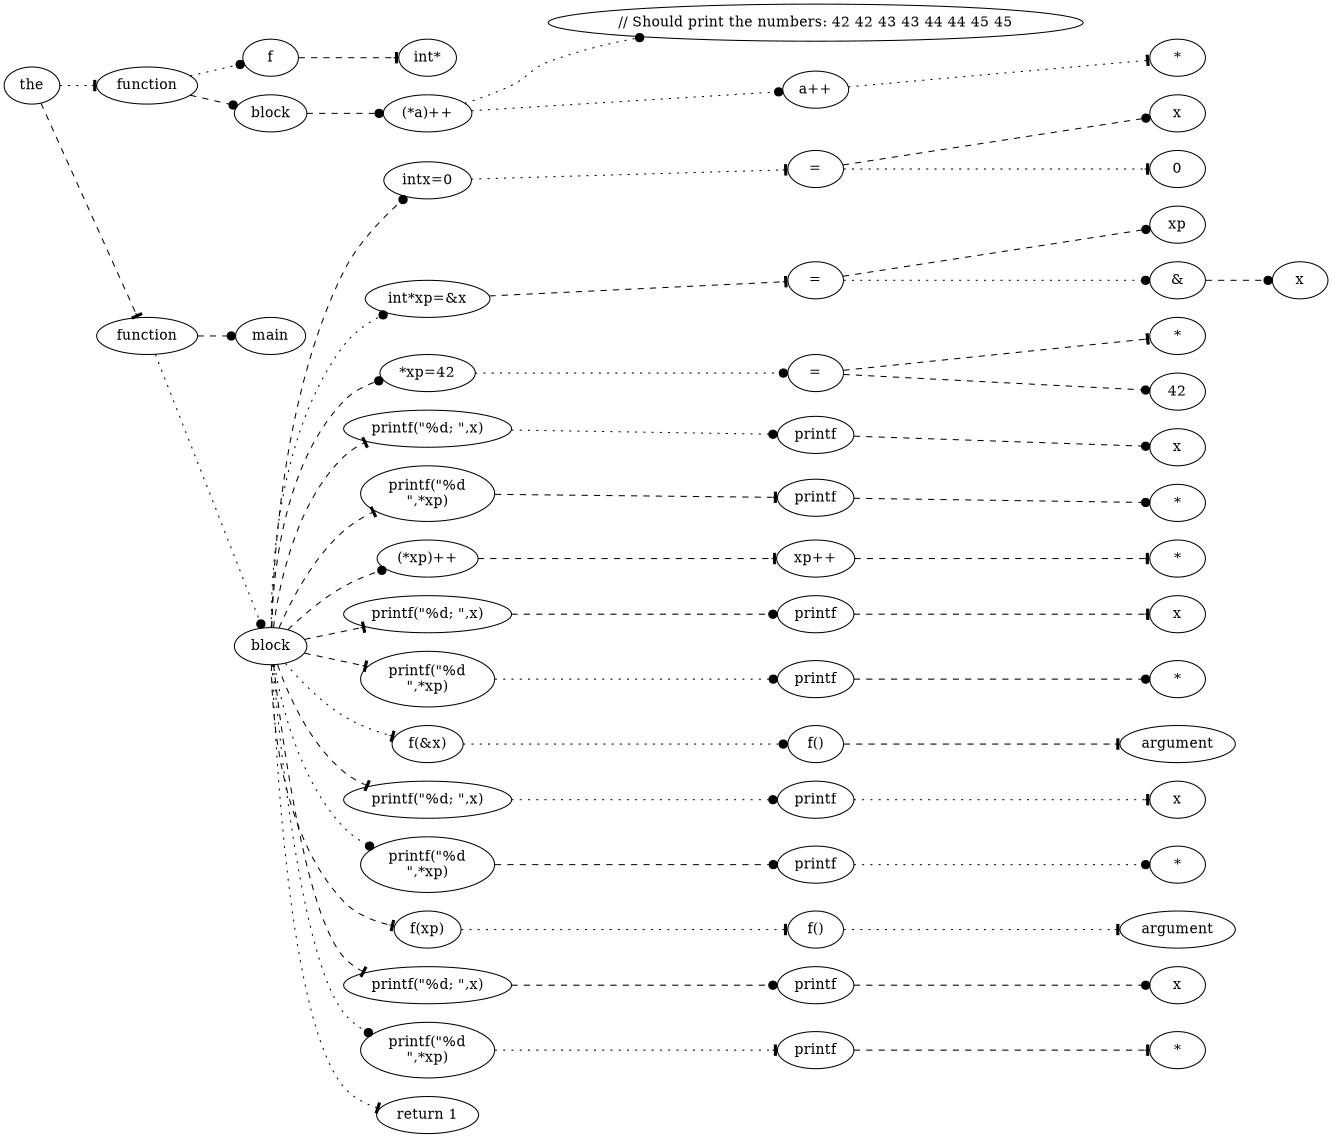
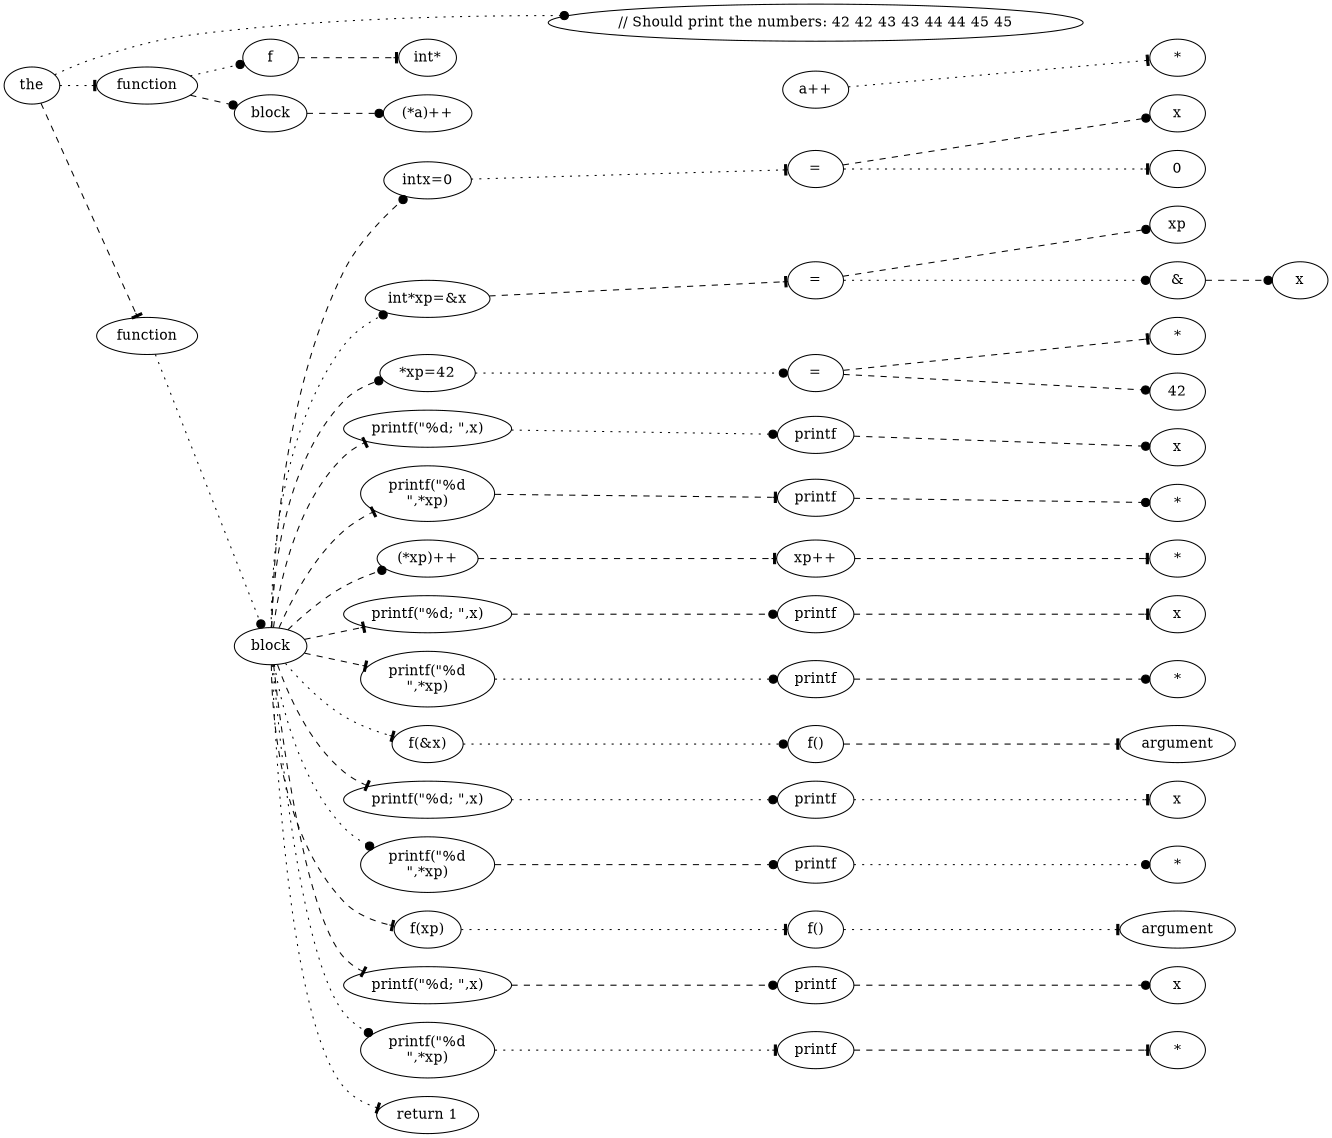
edge "(*a)++" -> "// Should print the numbers: 42 42 43 43 44 44 45 45": now "the" -> "// Should print the numbers: 42 42 43 43 44 44 45 45"
edge "(*a)++" -> "a++": removed
node "main": removed
